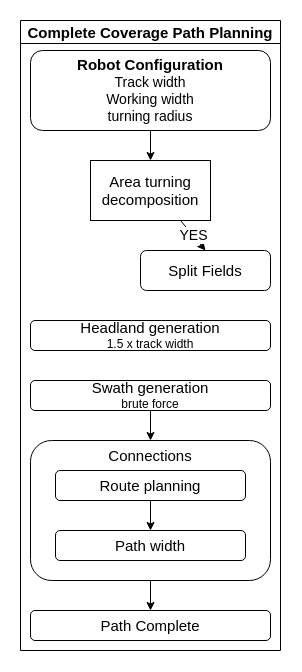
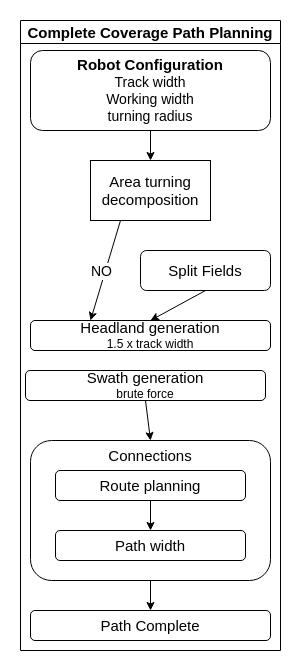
edge "Area turning decomposition" -> "Split Fields": removed, label "YES"
edge "Area turning decomposition" -> "Headland generation 1.5 x track width": added, label "NO"
edge "Split Fields" -> "Headland generation 1.5 x track width": added
node "Swath generation brute force": moved (151, 396) -> (146, 386)
